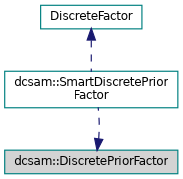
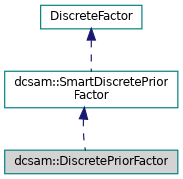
edge "dcsam::SmartDiscretePrior Factor" -> "dcsam::DiscretePriorFactor": reversed
